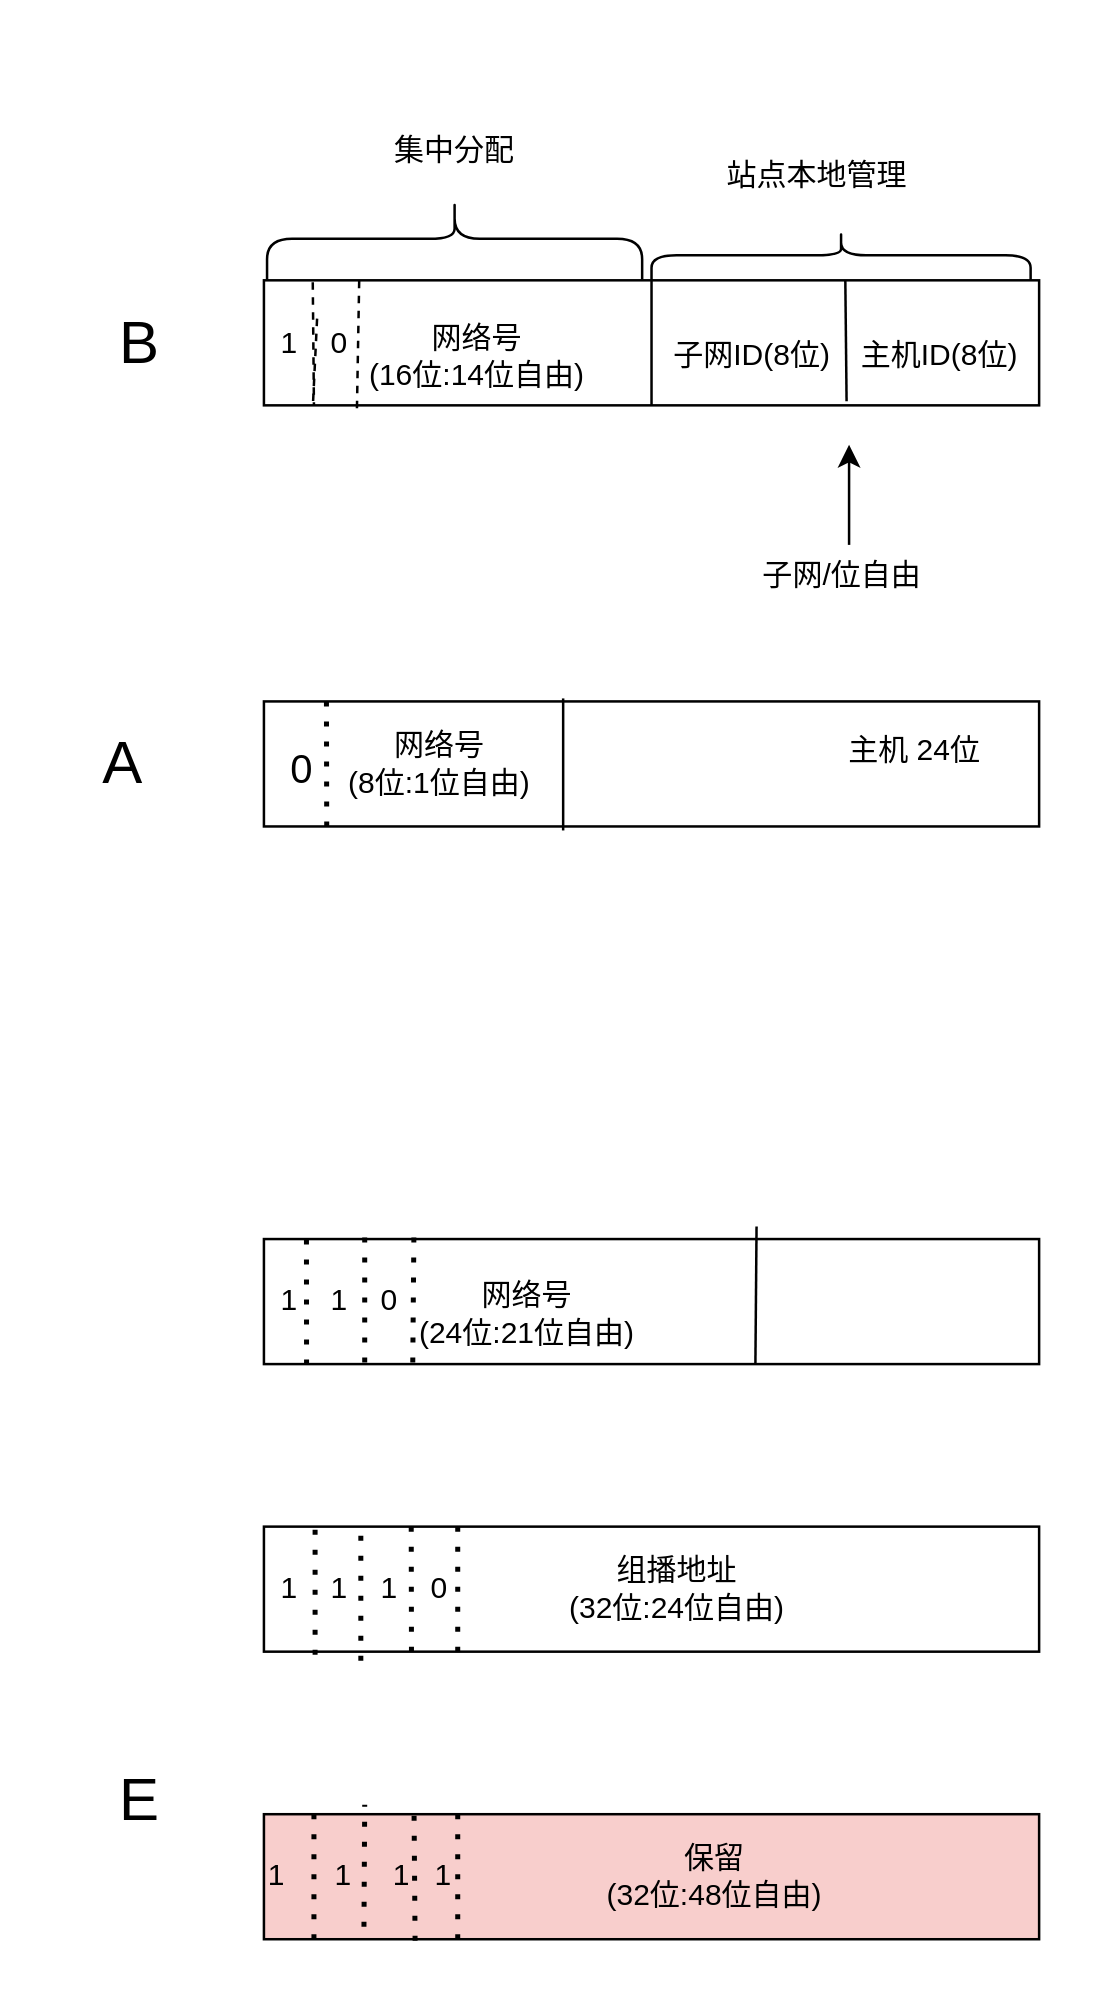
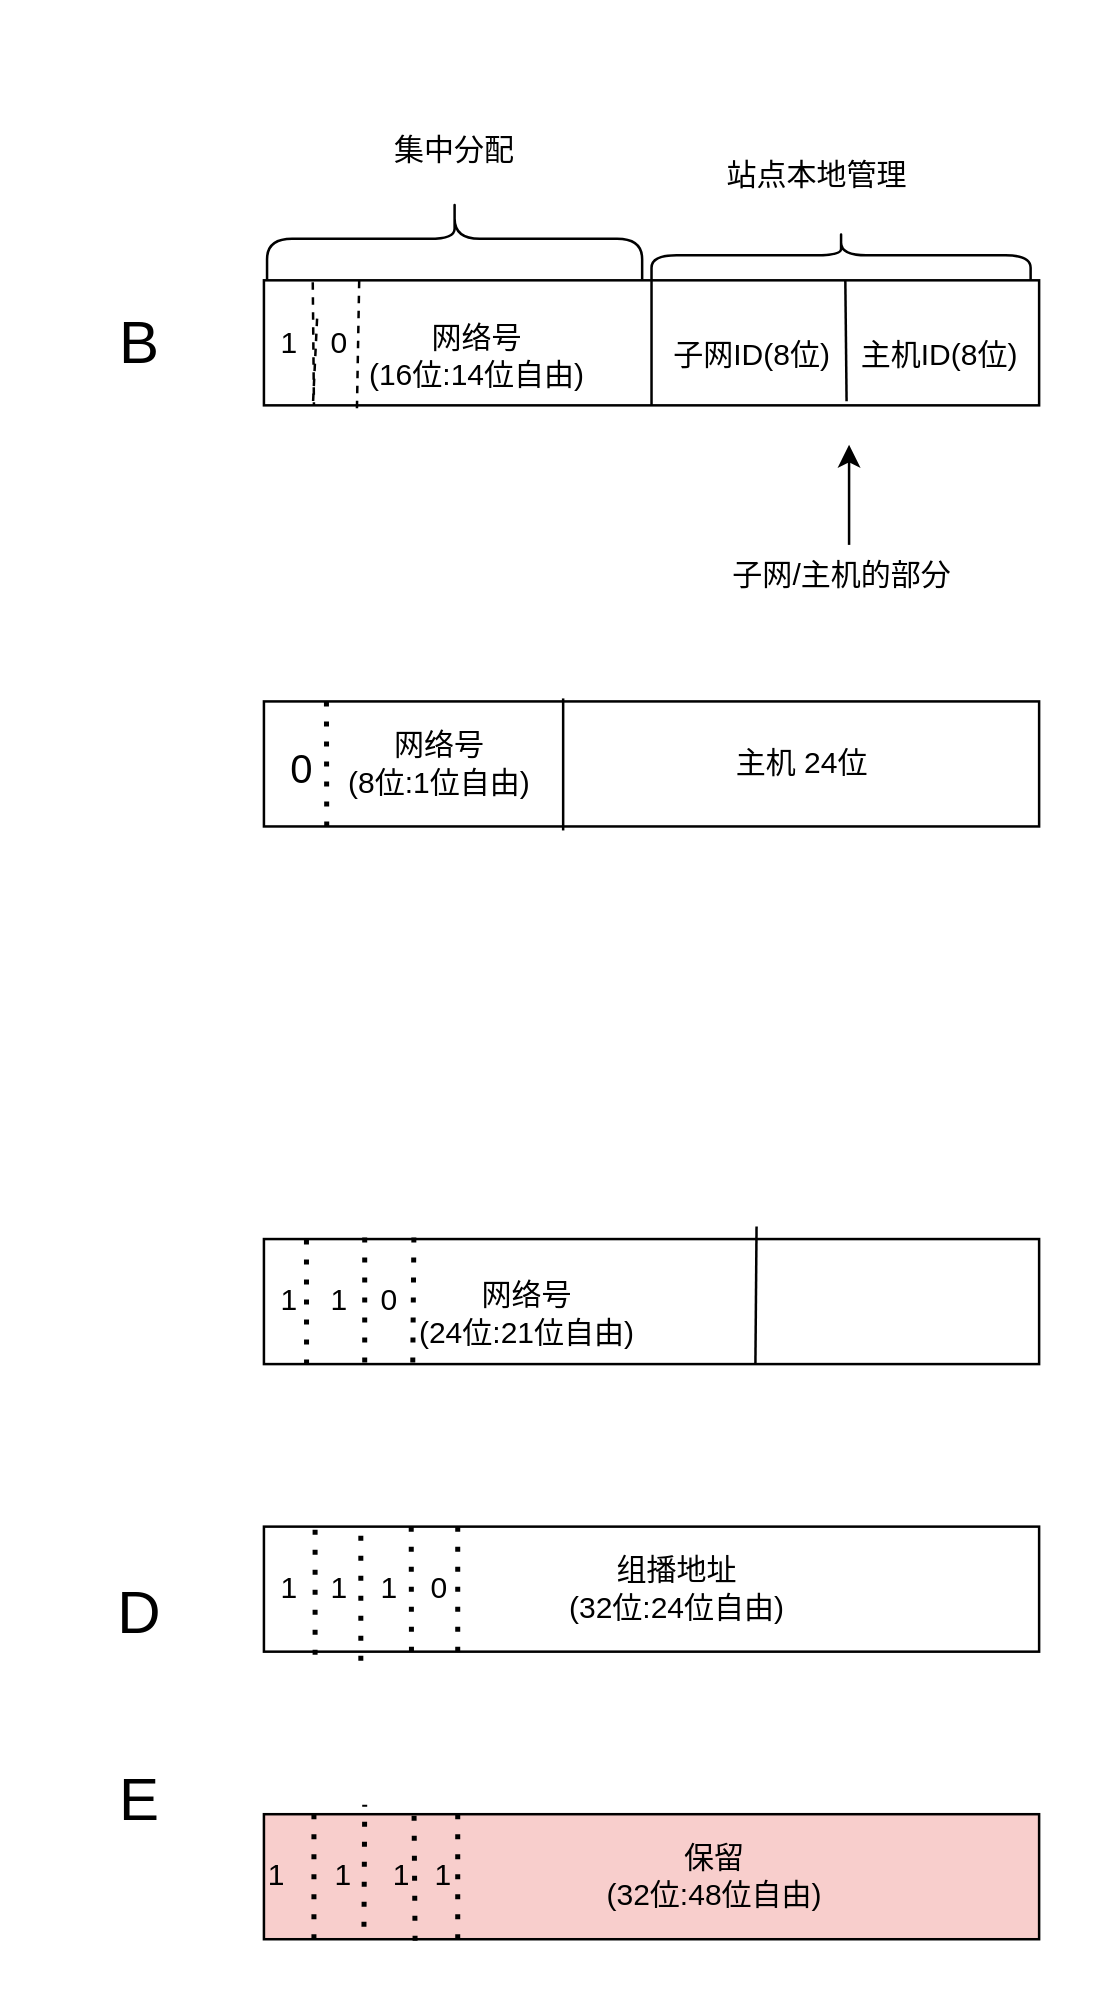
node "子网/位自由": label "子网/位自由" -> "子网/主机的部分"
node "主机 24位": moved (914, 751) -> (801, 764)
node "A": removed
node "D": added
